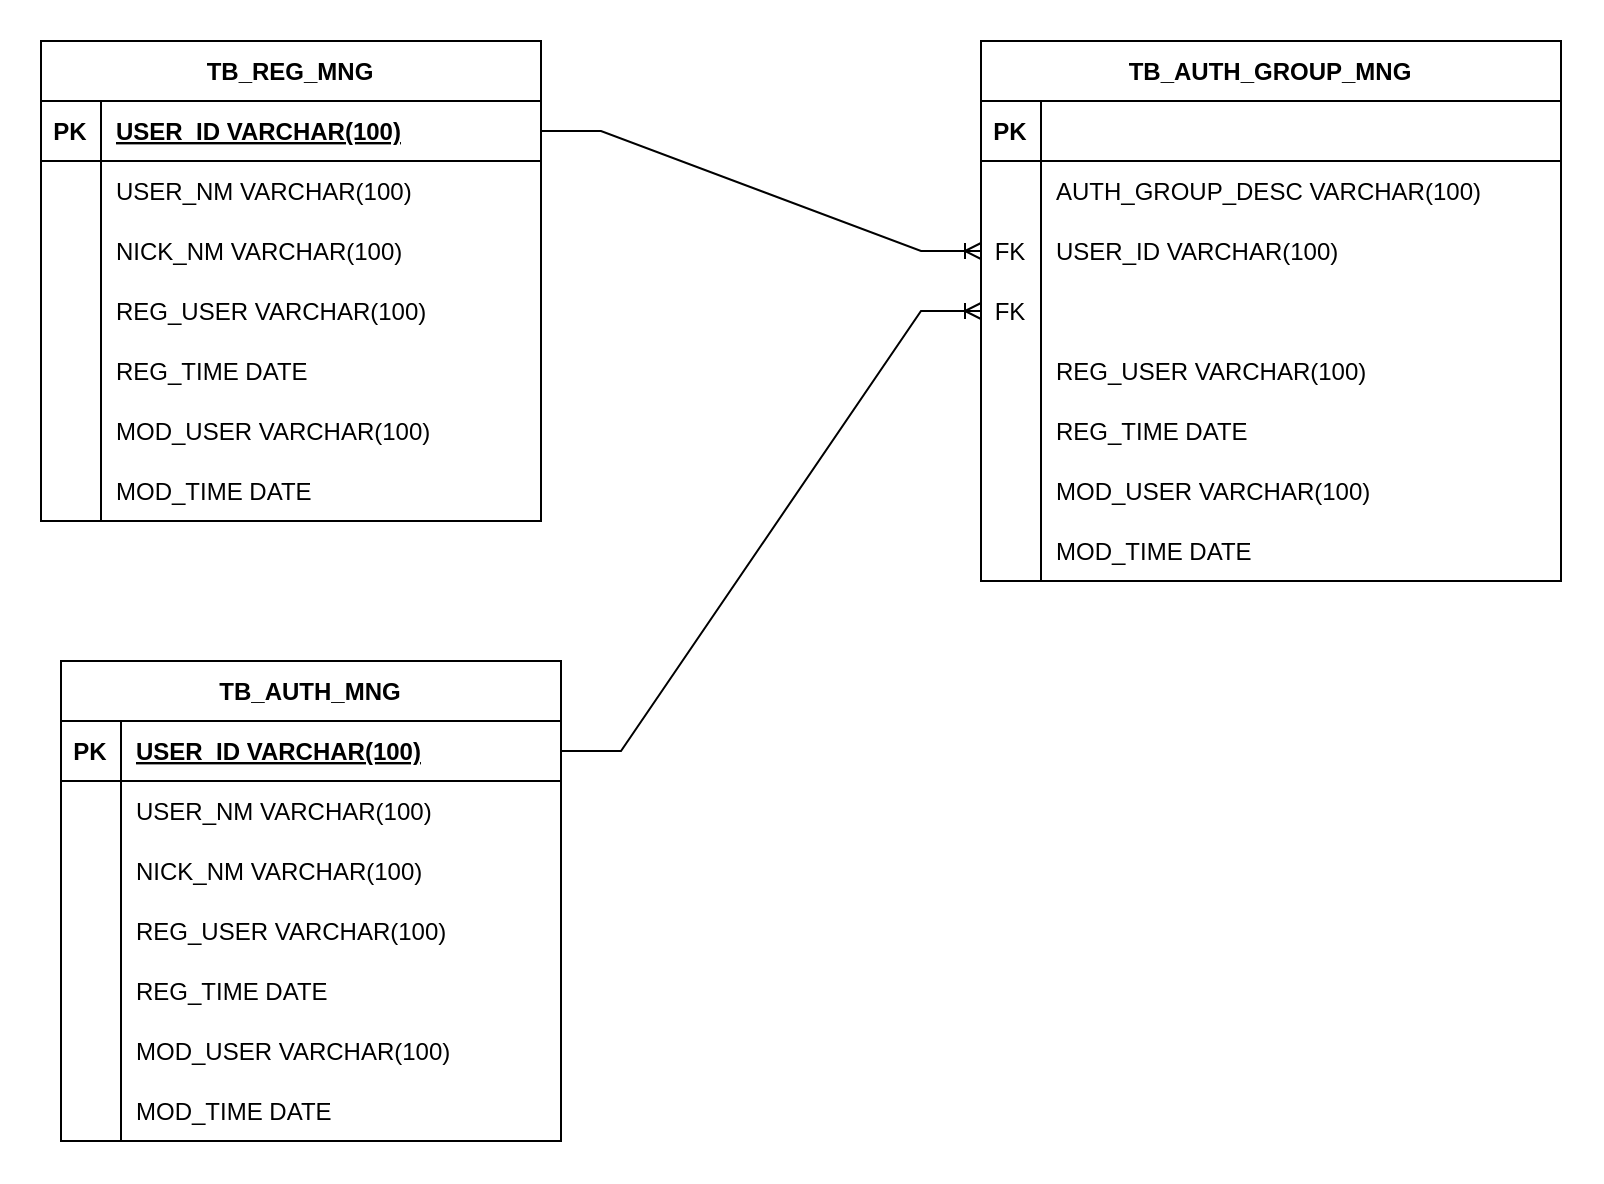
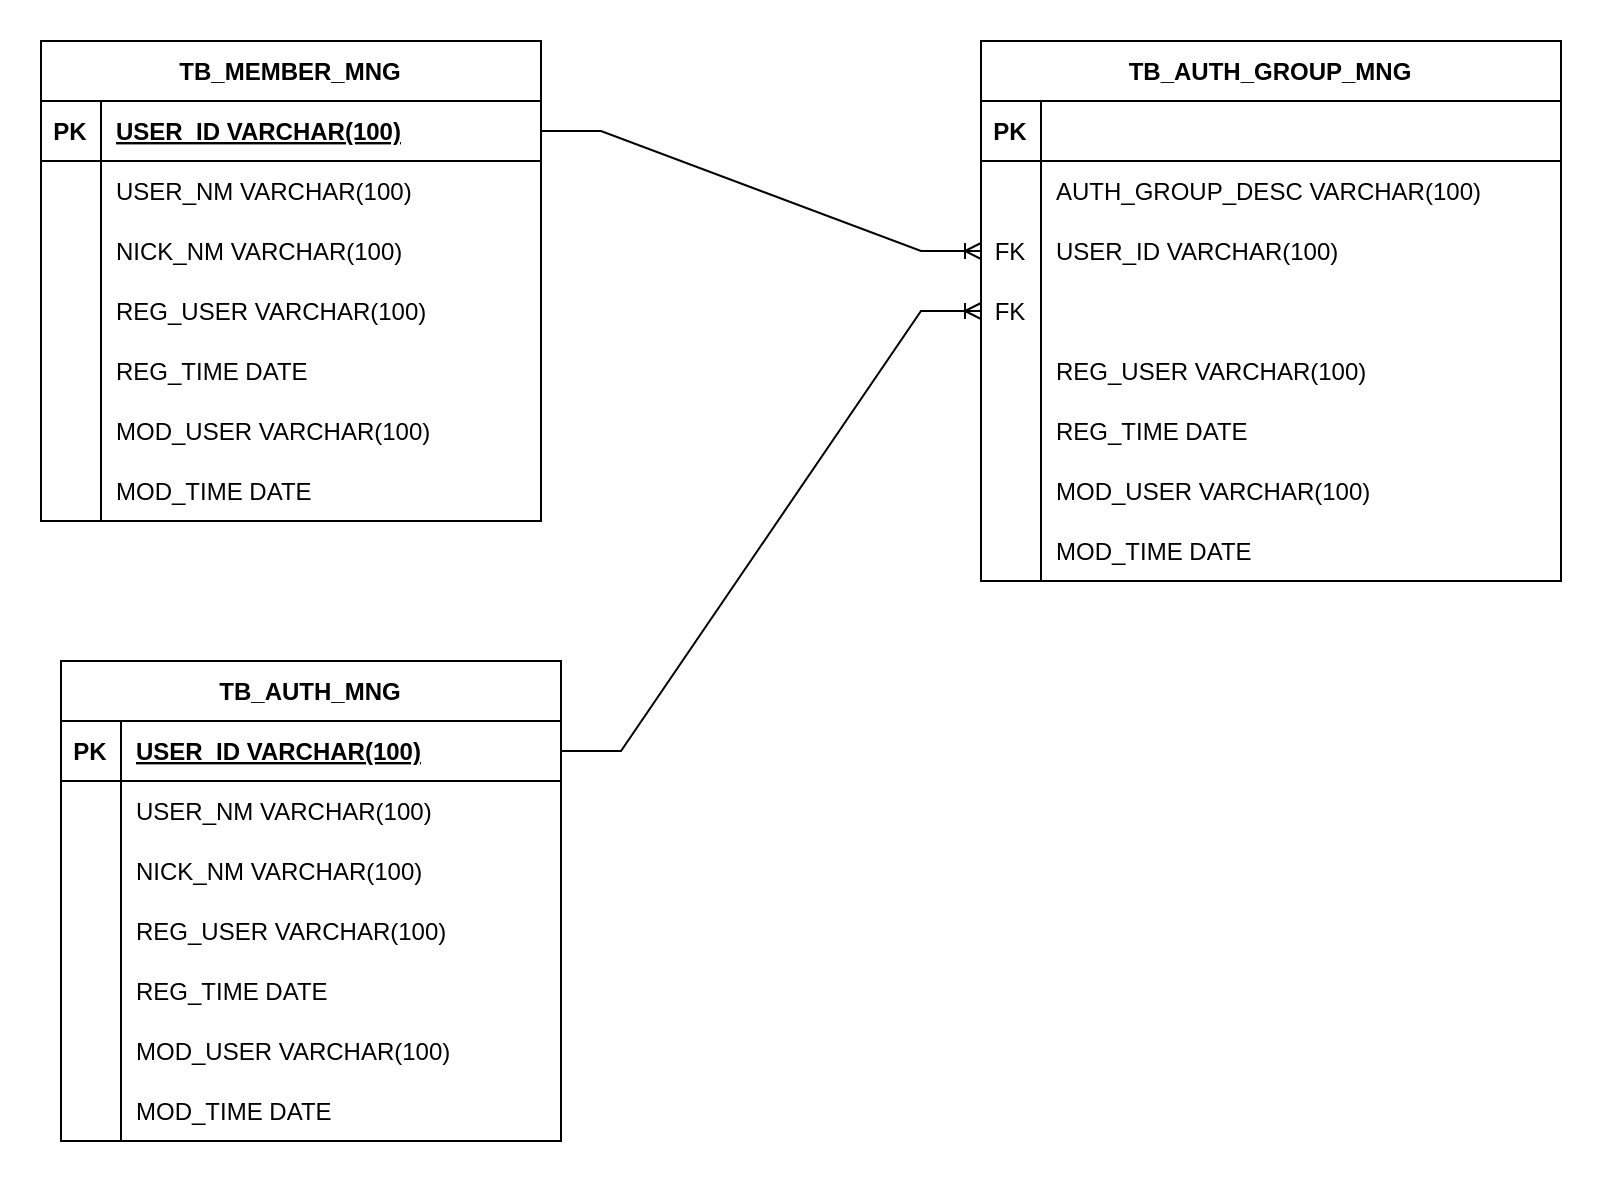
node "TB_REG_MNG": label "TB_REG_MNG" -> "TB_MEMBER_MNG"
